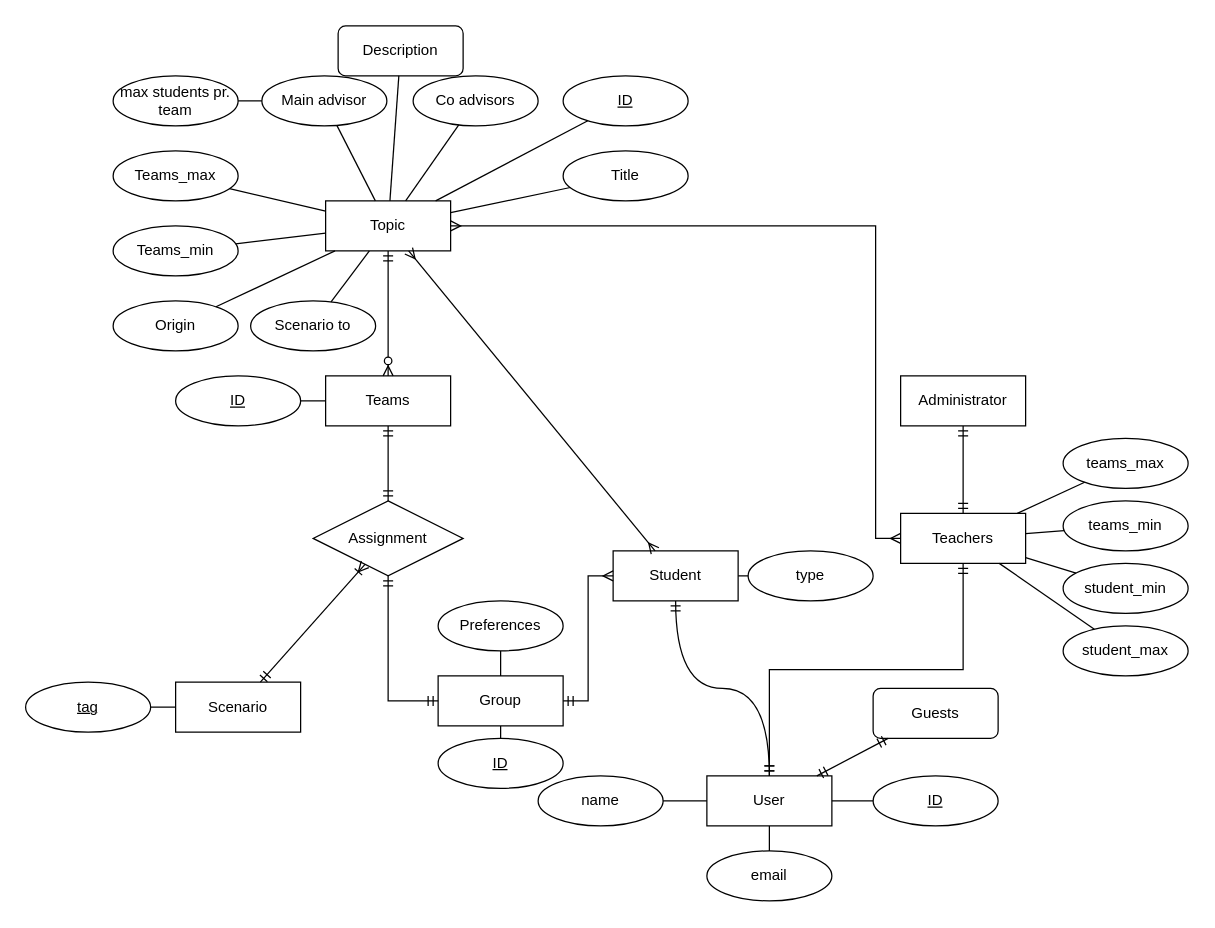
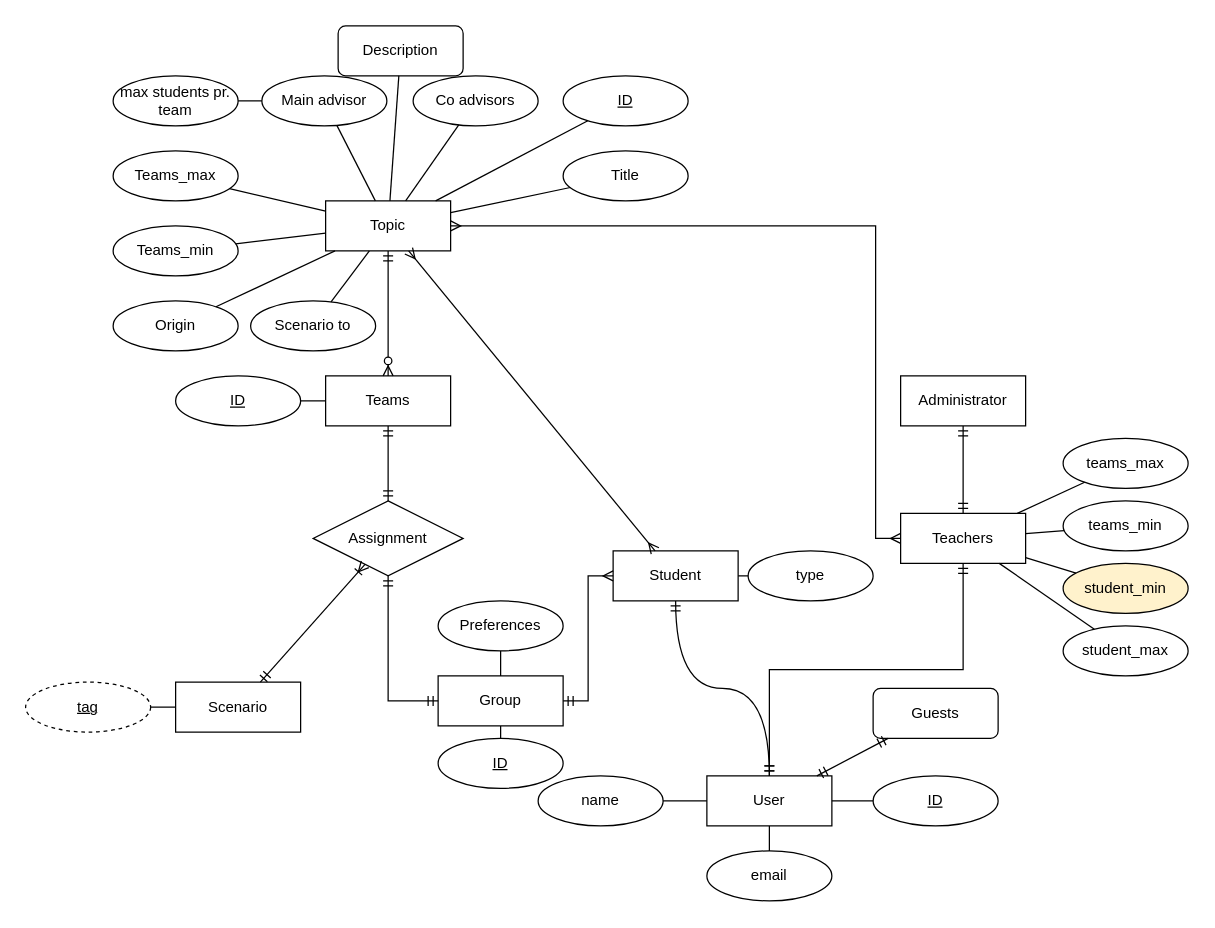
node "student_min": fillcolor #ffffff -> #fff2cc
node "tag": style solid -> dashed
